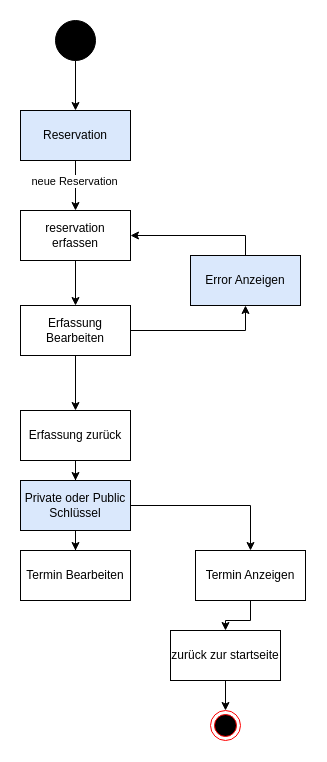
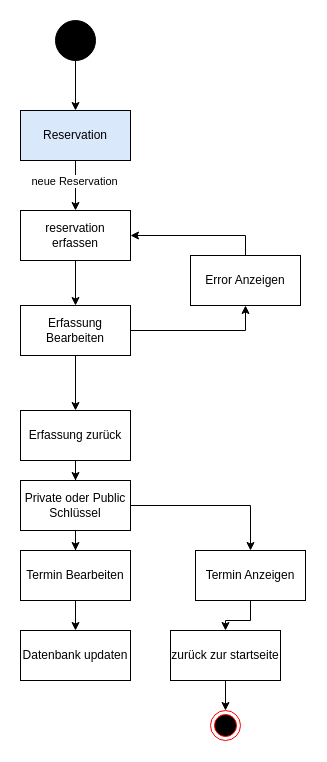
node "Error Anzeigen": fillcolor #dae8fc -> #ffffff
node "Private oder Public Schlüssel": fillcolor #dae8fc -> #ffffff
edge "Termin Bearbeiten" -> "Datenbank updaten": added
node "Datenbank updaten": added
